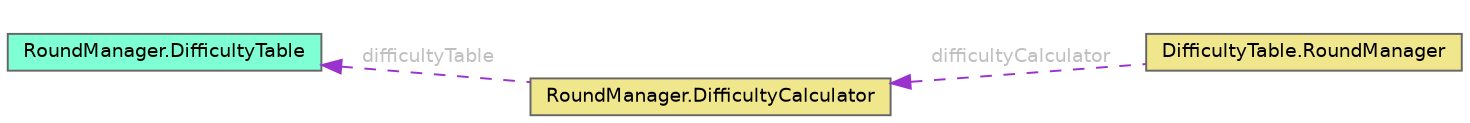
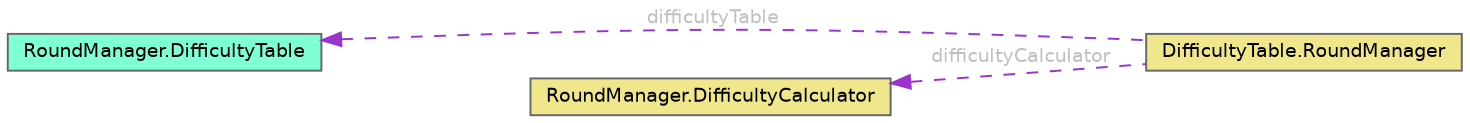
edge "RoundManager.DifficultyCalculator" -> "RoundManager.DifficultyTable": now "DifficultyTable.RoundManager" -> "RoundManager.DifficultyTable"
